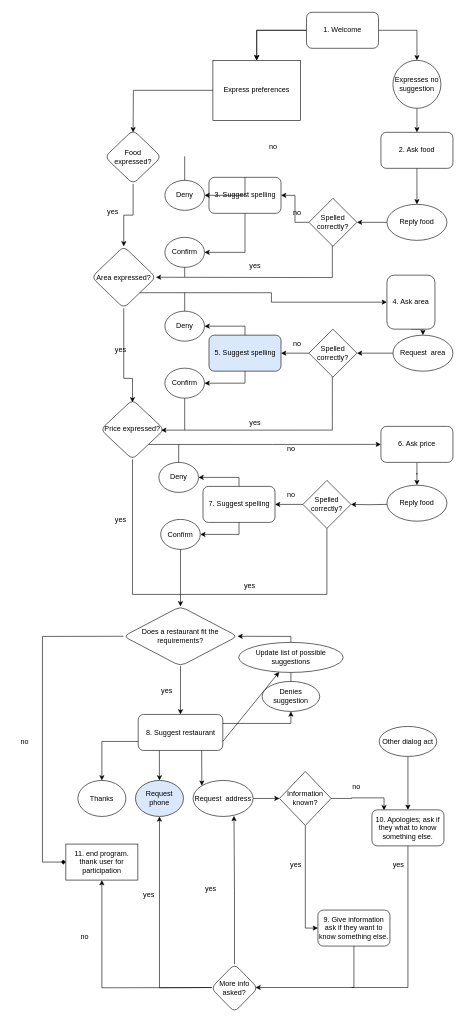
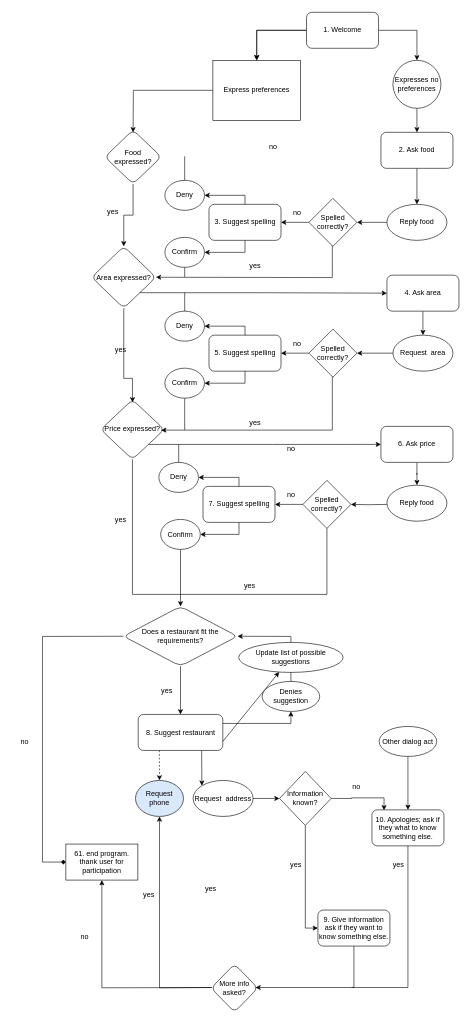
node "Expresses no suggestion": label "Expresses no suggestion" -> "Expresses no preferences"
node "3. Suggest spelling": moved (245, 195) -> (245, 222)
node "4. Ask area": size 48x54 -> 72x36
node "5. Suggest spelling": fillcolor #dae8fc -> #ffffff
edge "8. Suggest restaurant" -> "Thanks": removed
edge "8. Suggest restaurant" -> "Request phone": style solid -> dashed
node "Thanks": removed
node "11. end program. thank user for participation": label "11. end program. thank user for participation" -> "61. end program. thank user for participation"
edge "More info asked?" -> "Request address": removed
